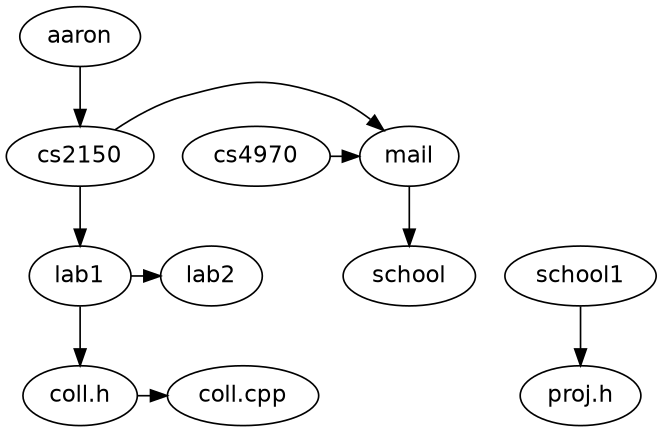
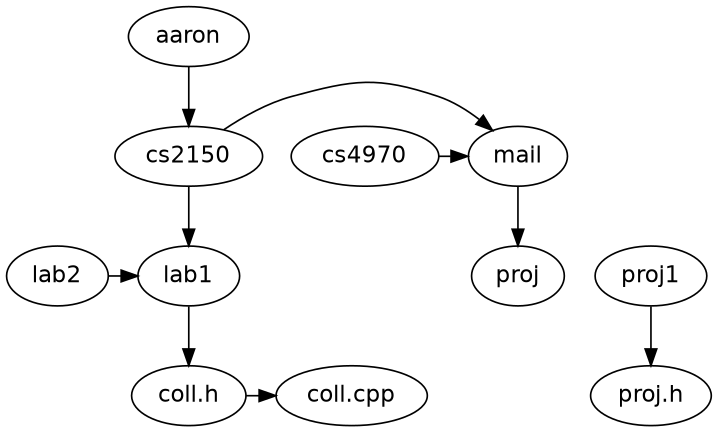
edge "lab1" -> "lab2": reversed
node "school": label "school" -> "proj"
node "school1": label "school1" -> "proj1"
